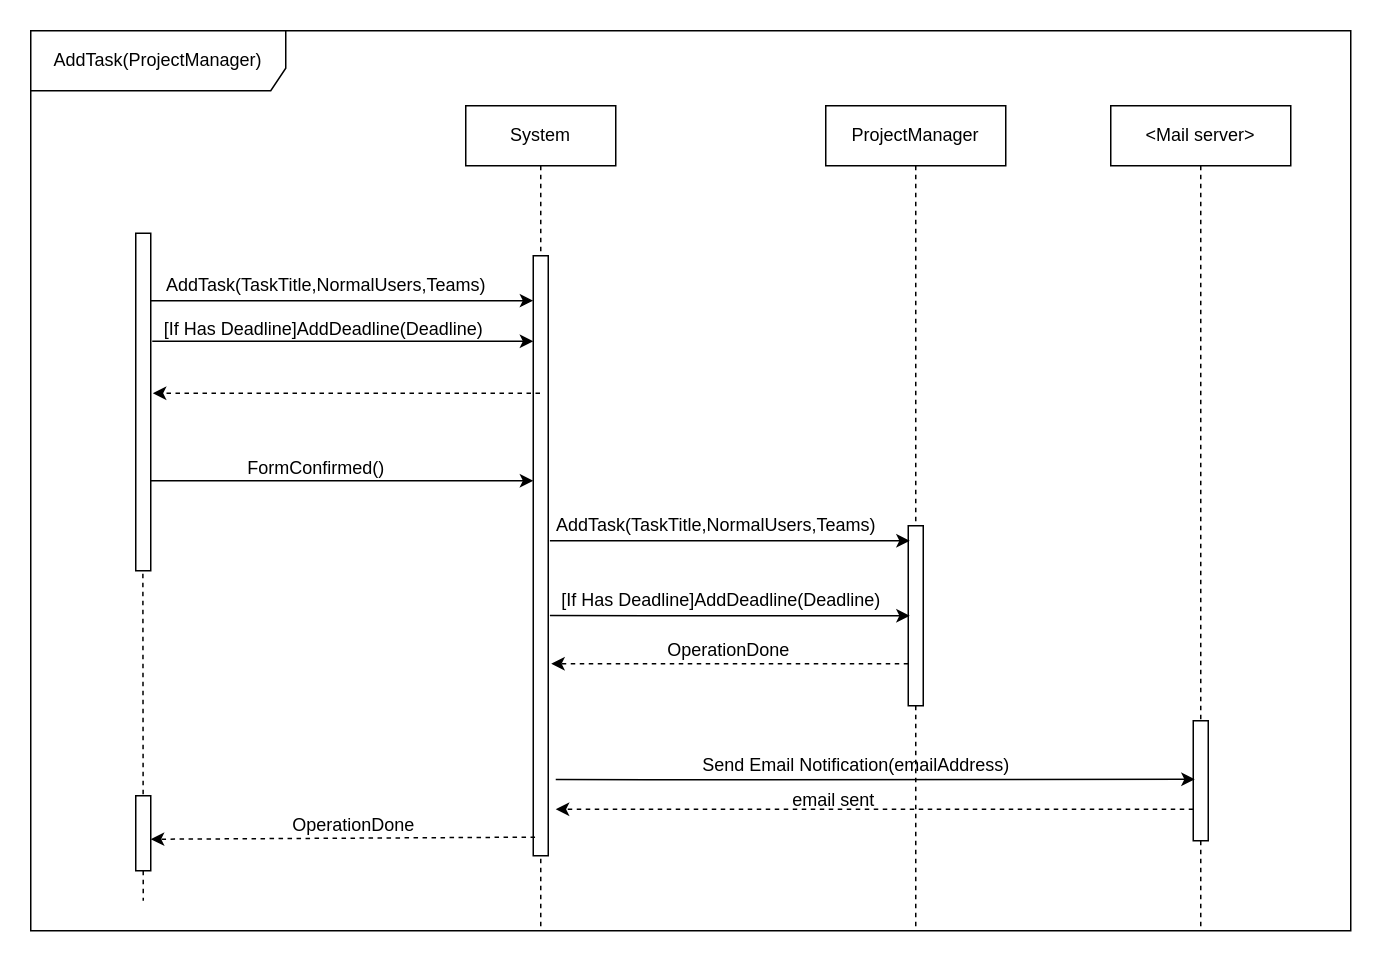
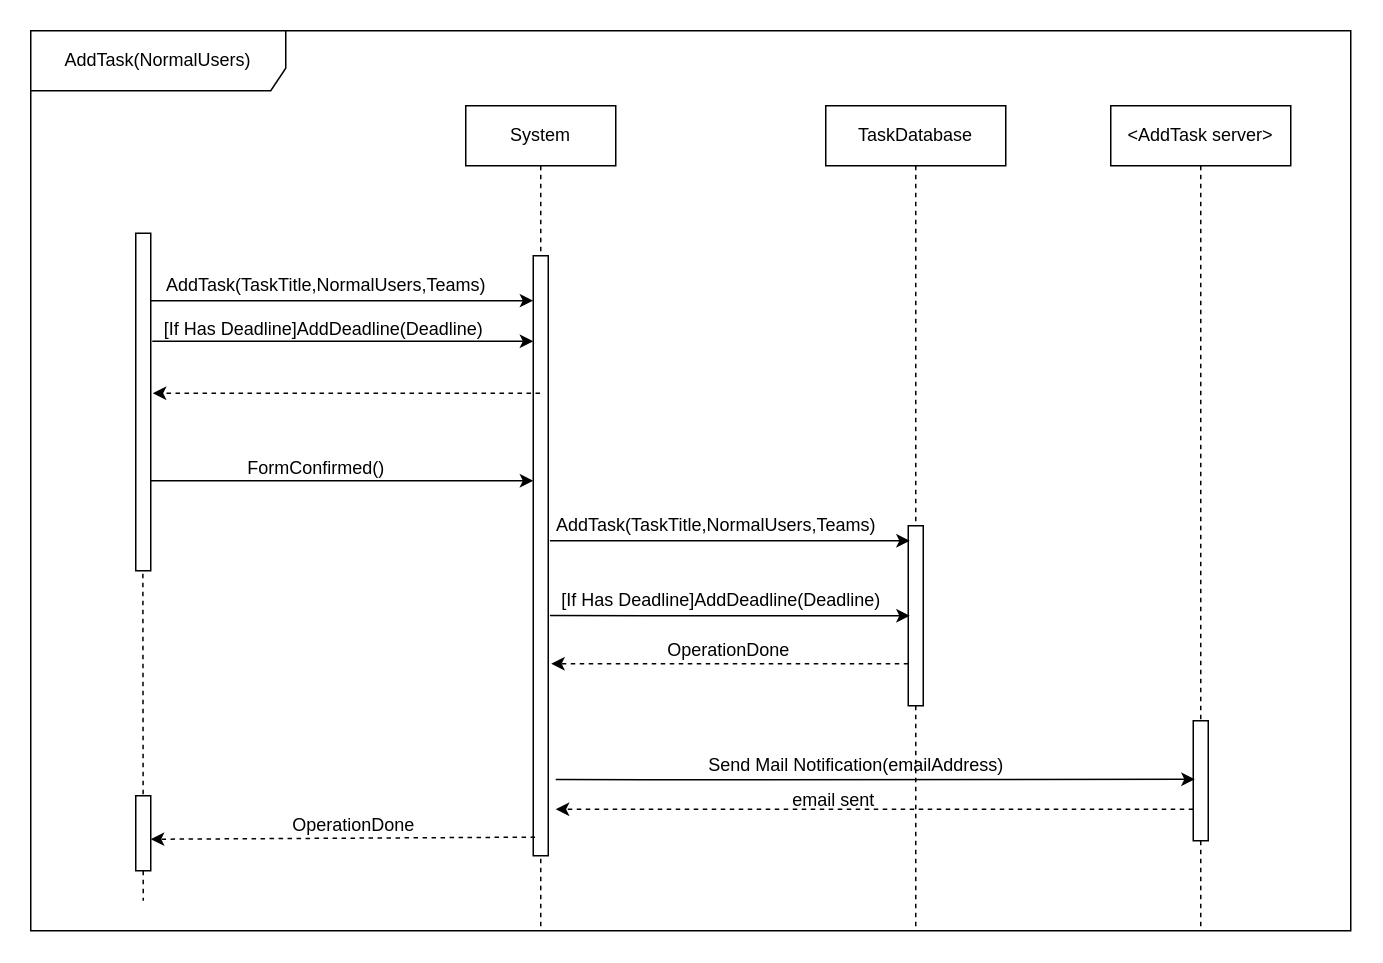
node "AddTask(ProjectManager)": label "AddTask(ProjectManager)" -> "AddTask(NormalUsers)"
node "ProjectManager": label "ProjectManager" -> "TaskDatabase"
node "<Mail server>": label "<Mail server>" -> "<AddTask server>"
node "Send Email Notification(emailAddress)": label "Send Email Notification(emailAddress)" -> "Send Mail Notification(emailAddress)"
